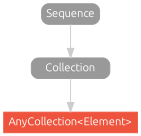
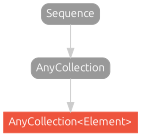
node "Collection": label "Collection" -> "AnyCollection"
